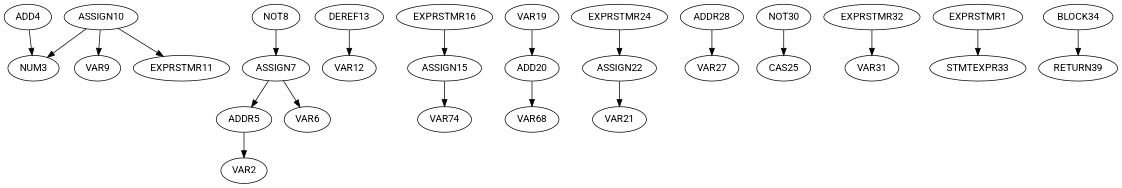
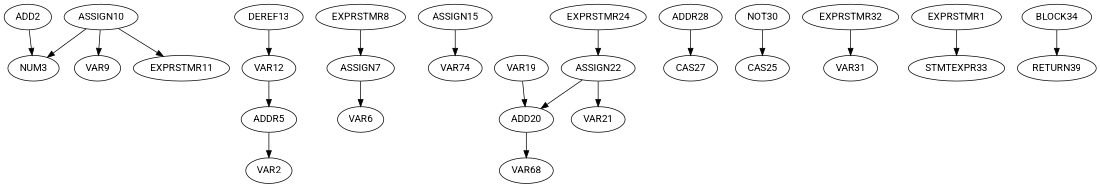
node "ADD4": label "ADD4" -> "ADD2"
node "NOT8": label "NOT8" -> "EXPRSTMR8"
node "EXPRSTMR16": removed
node "VAR27": label "VAR27" -> "CAS27"
edge "ASSIGN7" -> "ADDR5": now "VAR12" -> "ADDR5"
edge "ASSIGN22" -> "ADD20": added
